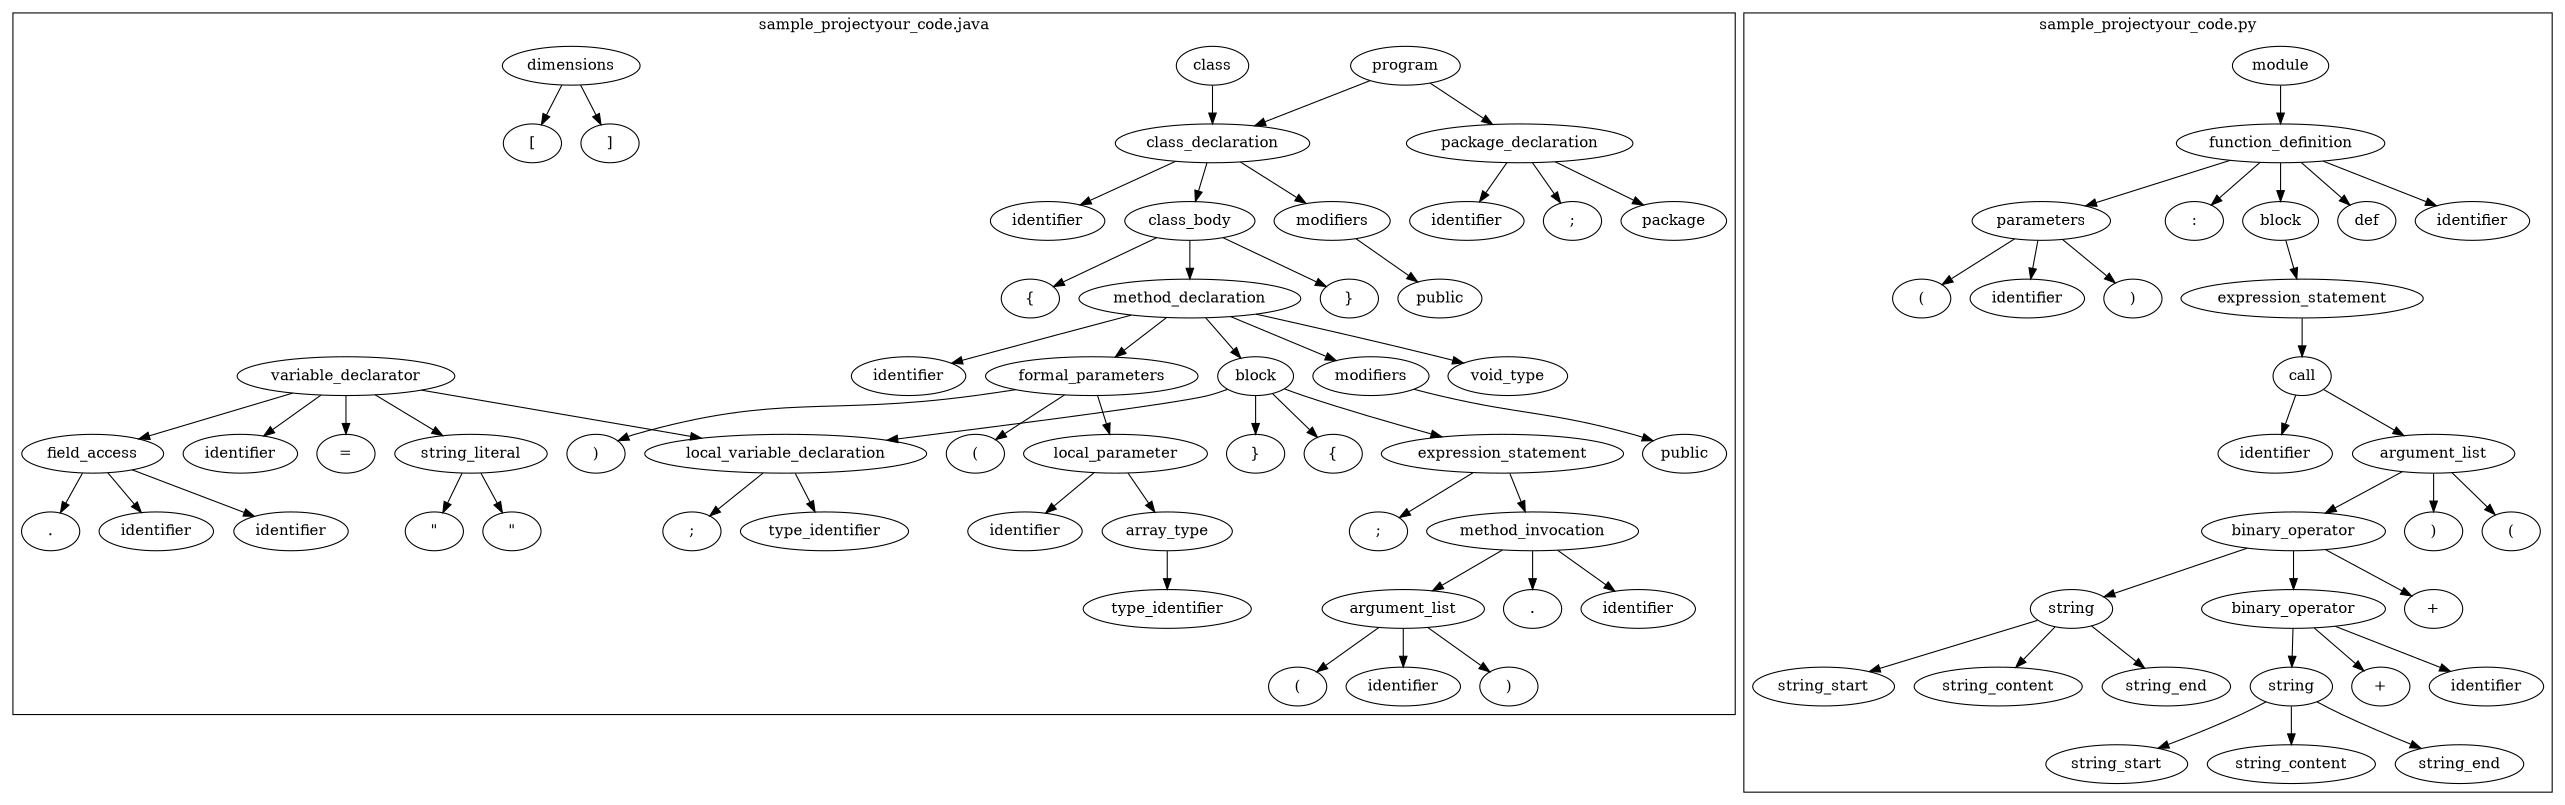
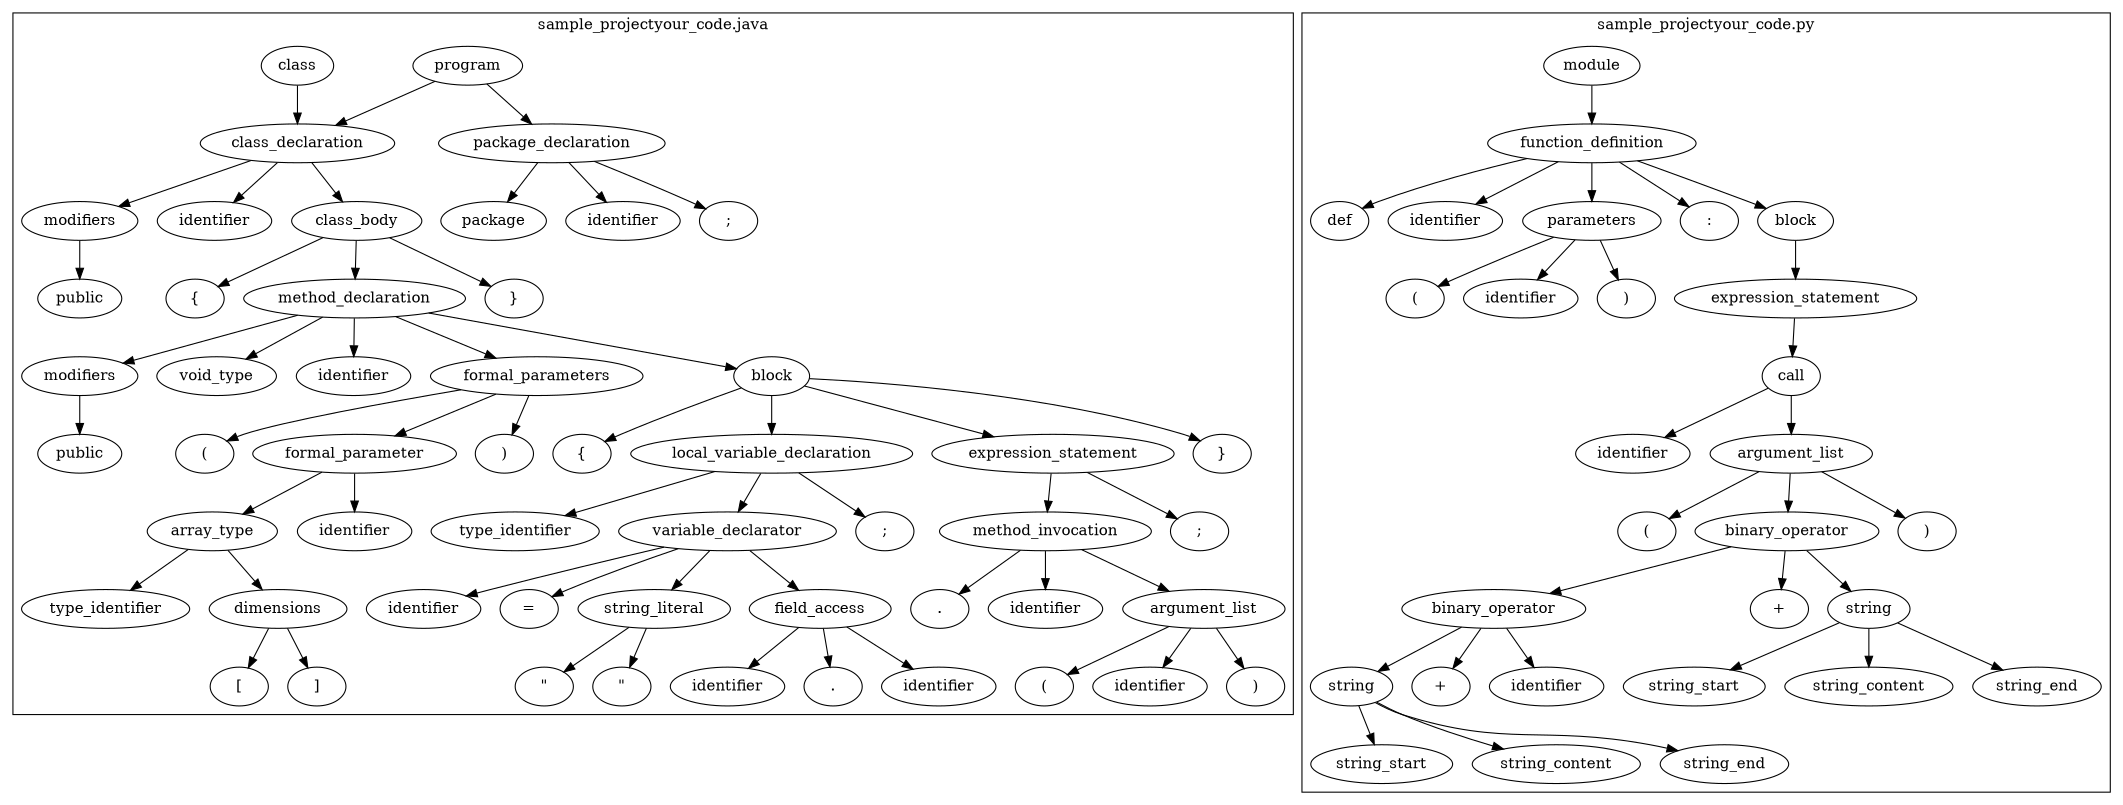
edge "variable_declarator" -> "local_variable_declaration": reversed
node "local_parameter": label "local_parameter" -> "formal_parameter"
edge "array_type" -> "dimensions": added
